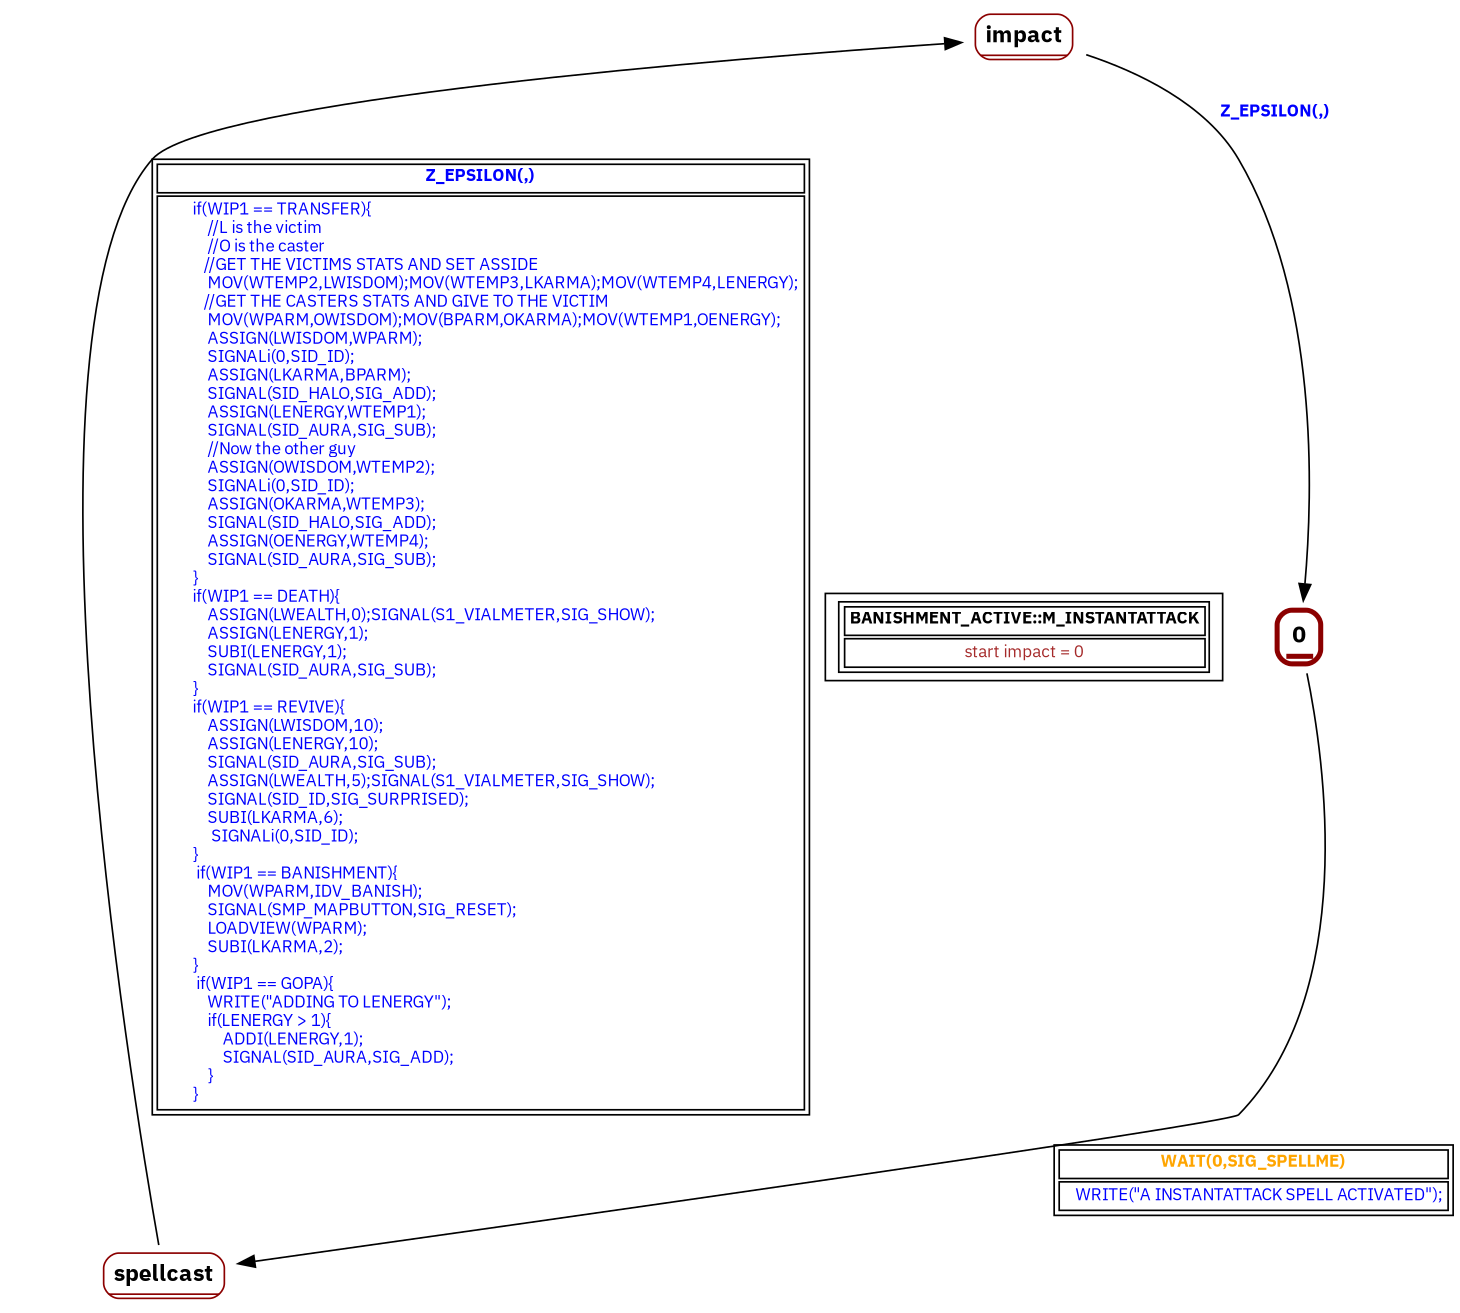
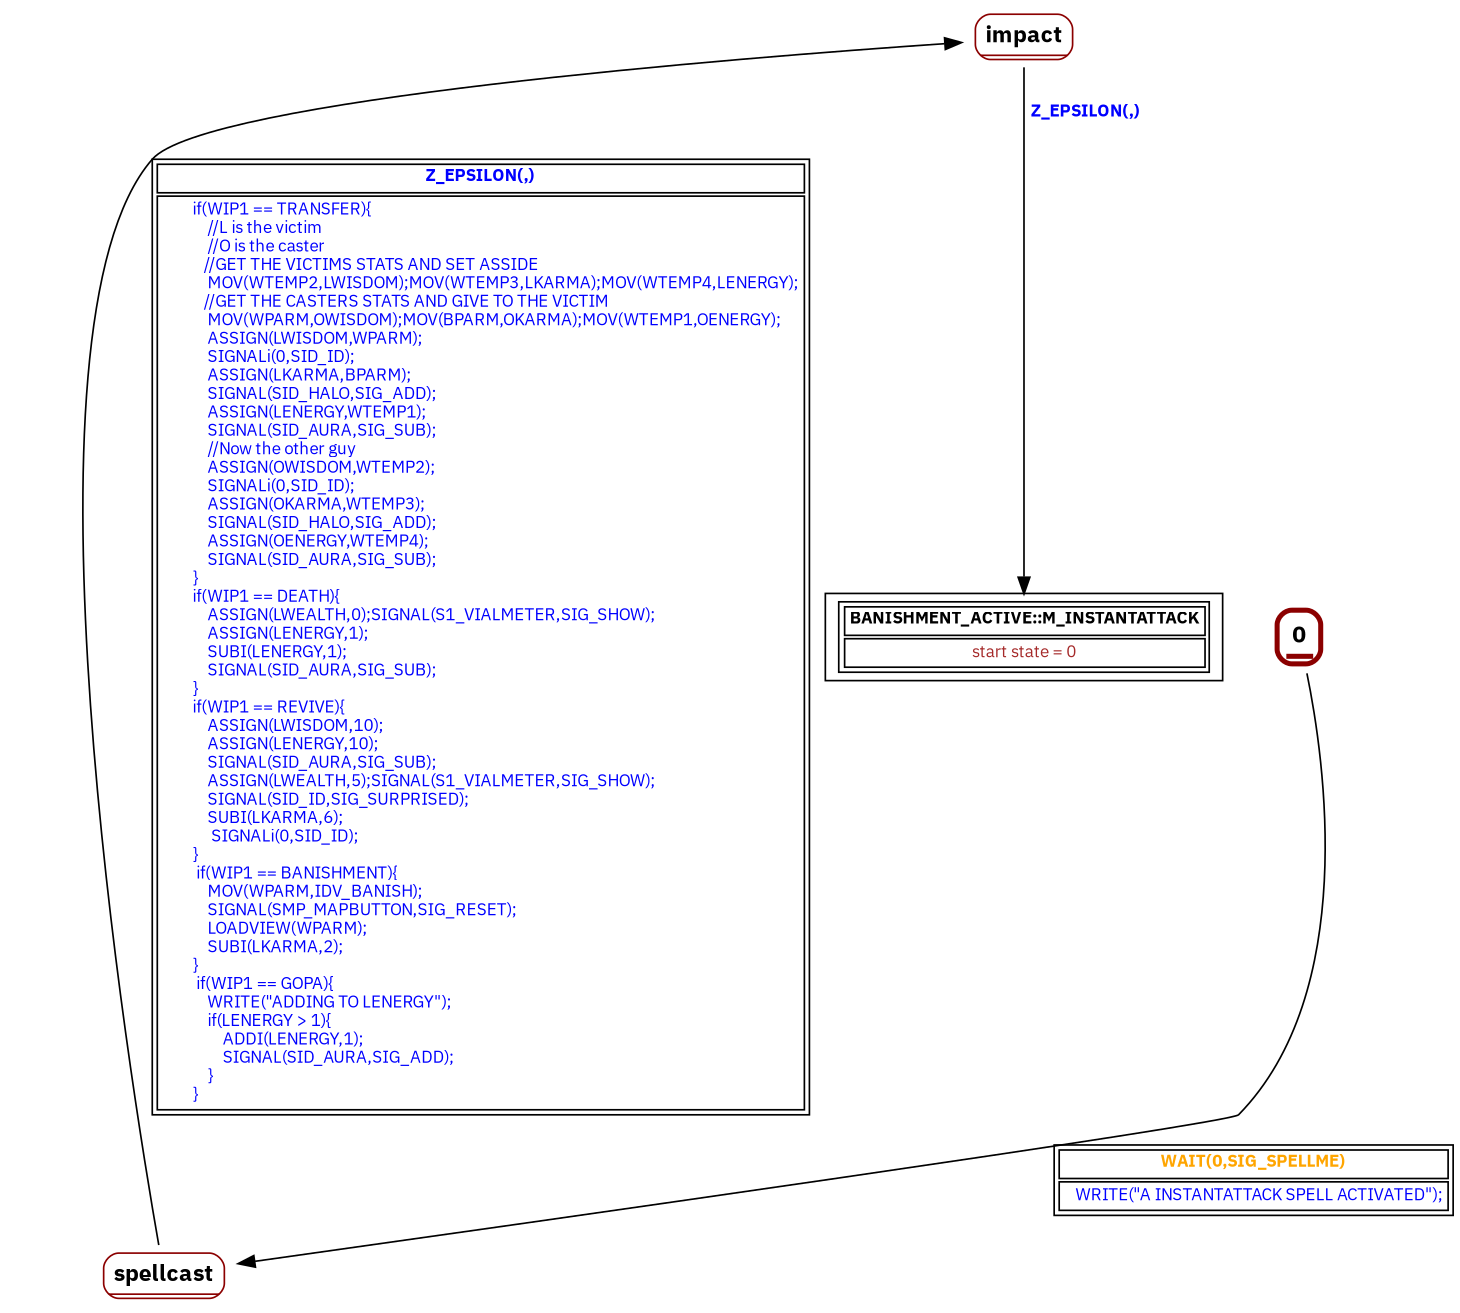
edge "impact" -> "0": now "impact" -> "BANISHMENT_ACTIVE::M_INSTANTATTACK"
node "BANISHMENT_ACTIVE::M_INSTANTATTACK": text "start impact = 0" -> "start state = 0"
